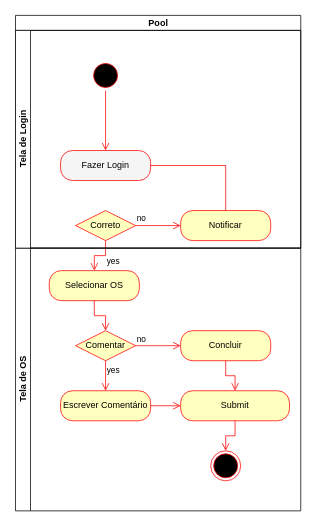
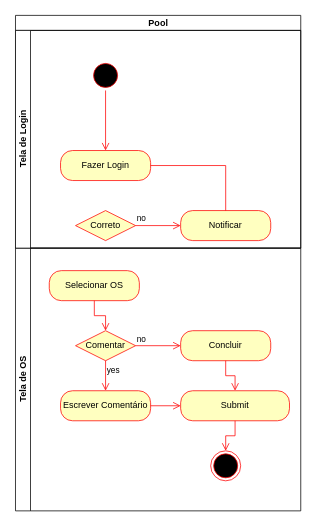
node "Fazer Login": fillcolor #f5f5f5 -> #ffffc0
edge "Correto" -> "Selecionar OS": removed, label "yes"
